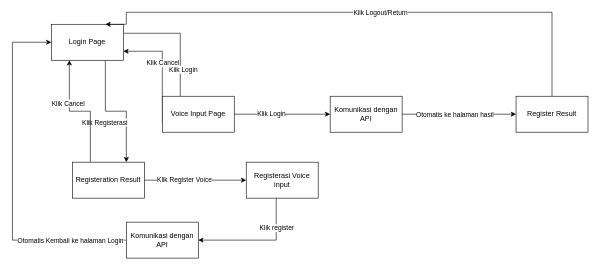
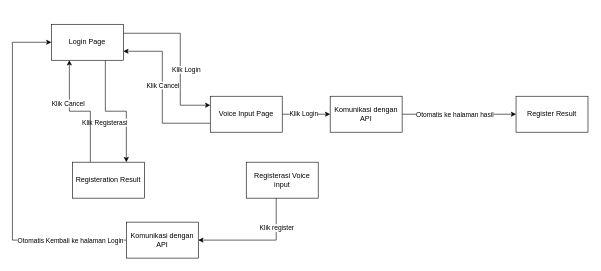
edge "Register Result" -> "Login Page": removed, label "Klik Logout/Return"
node "Voice Input Page": moved (198, 114) -> (246, 114)
edge "Registeration Result" -> "Registerasi Voice input": removed, label "Klik Register Voice"
